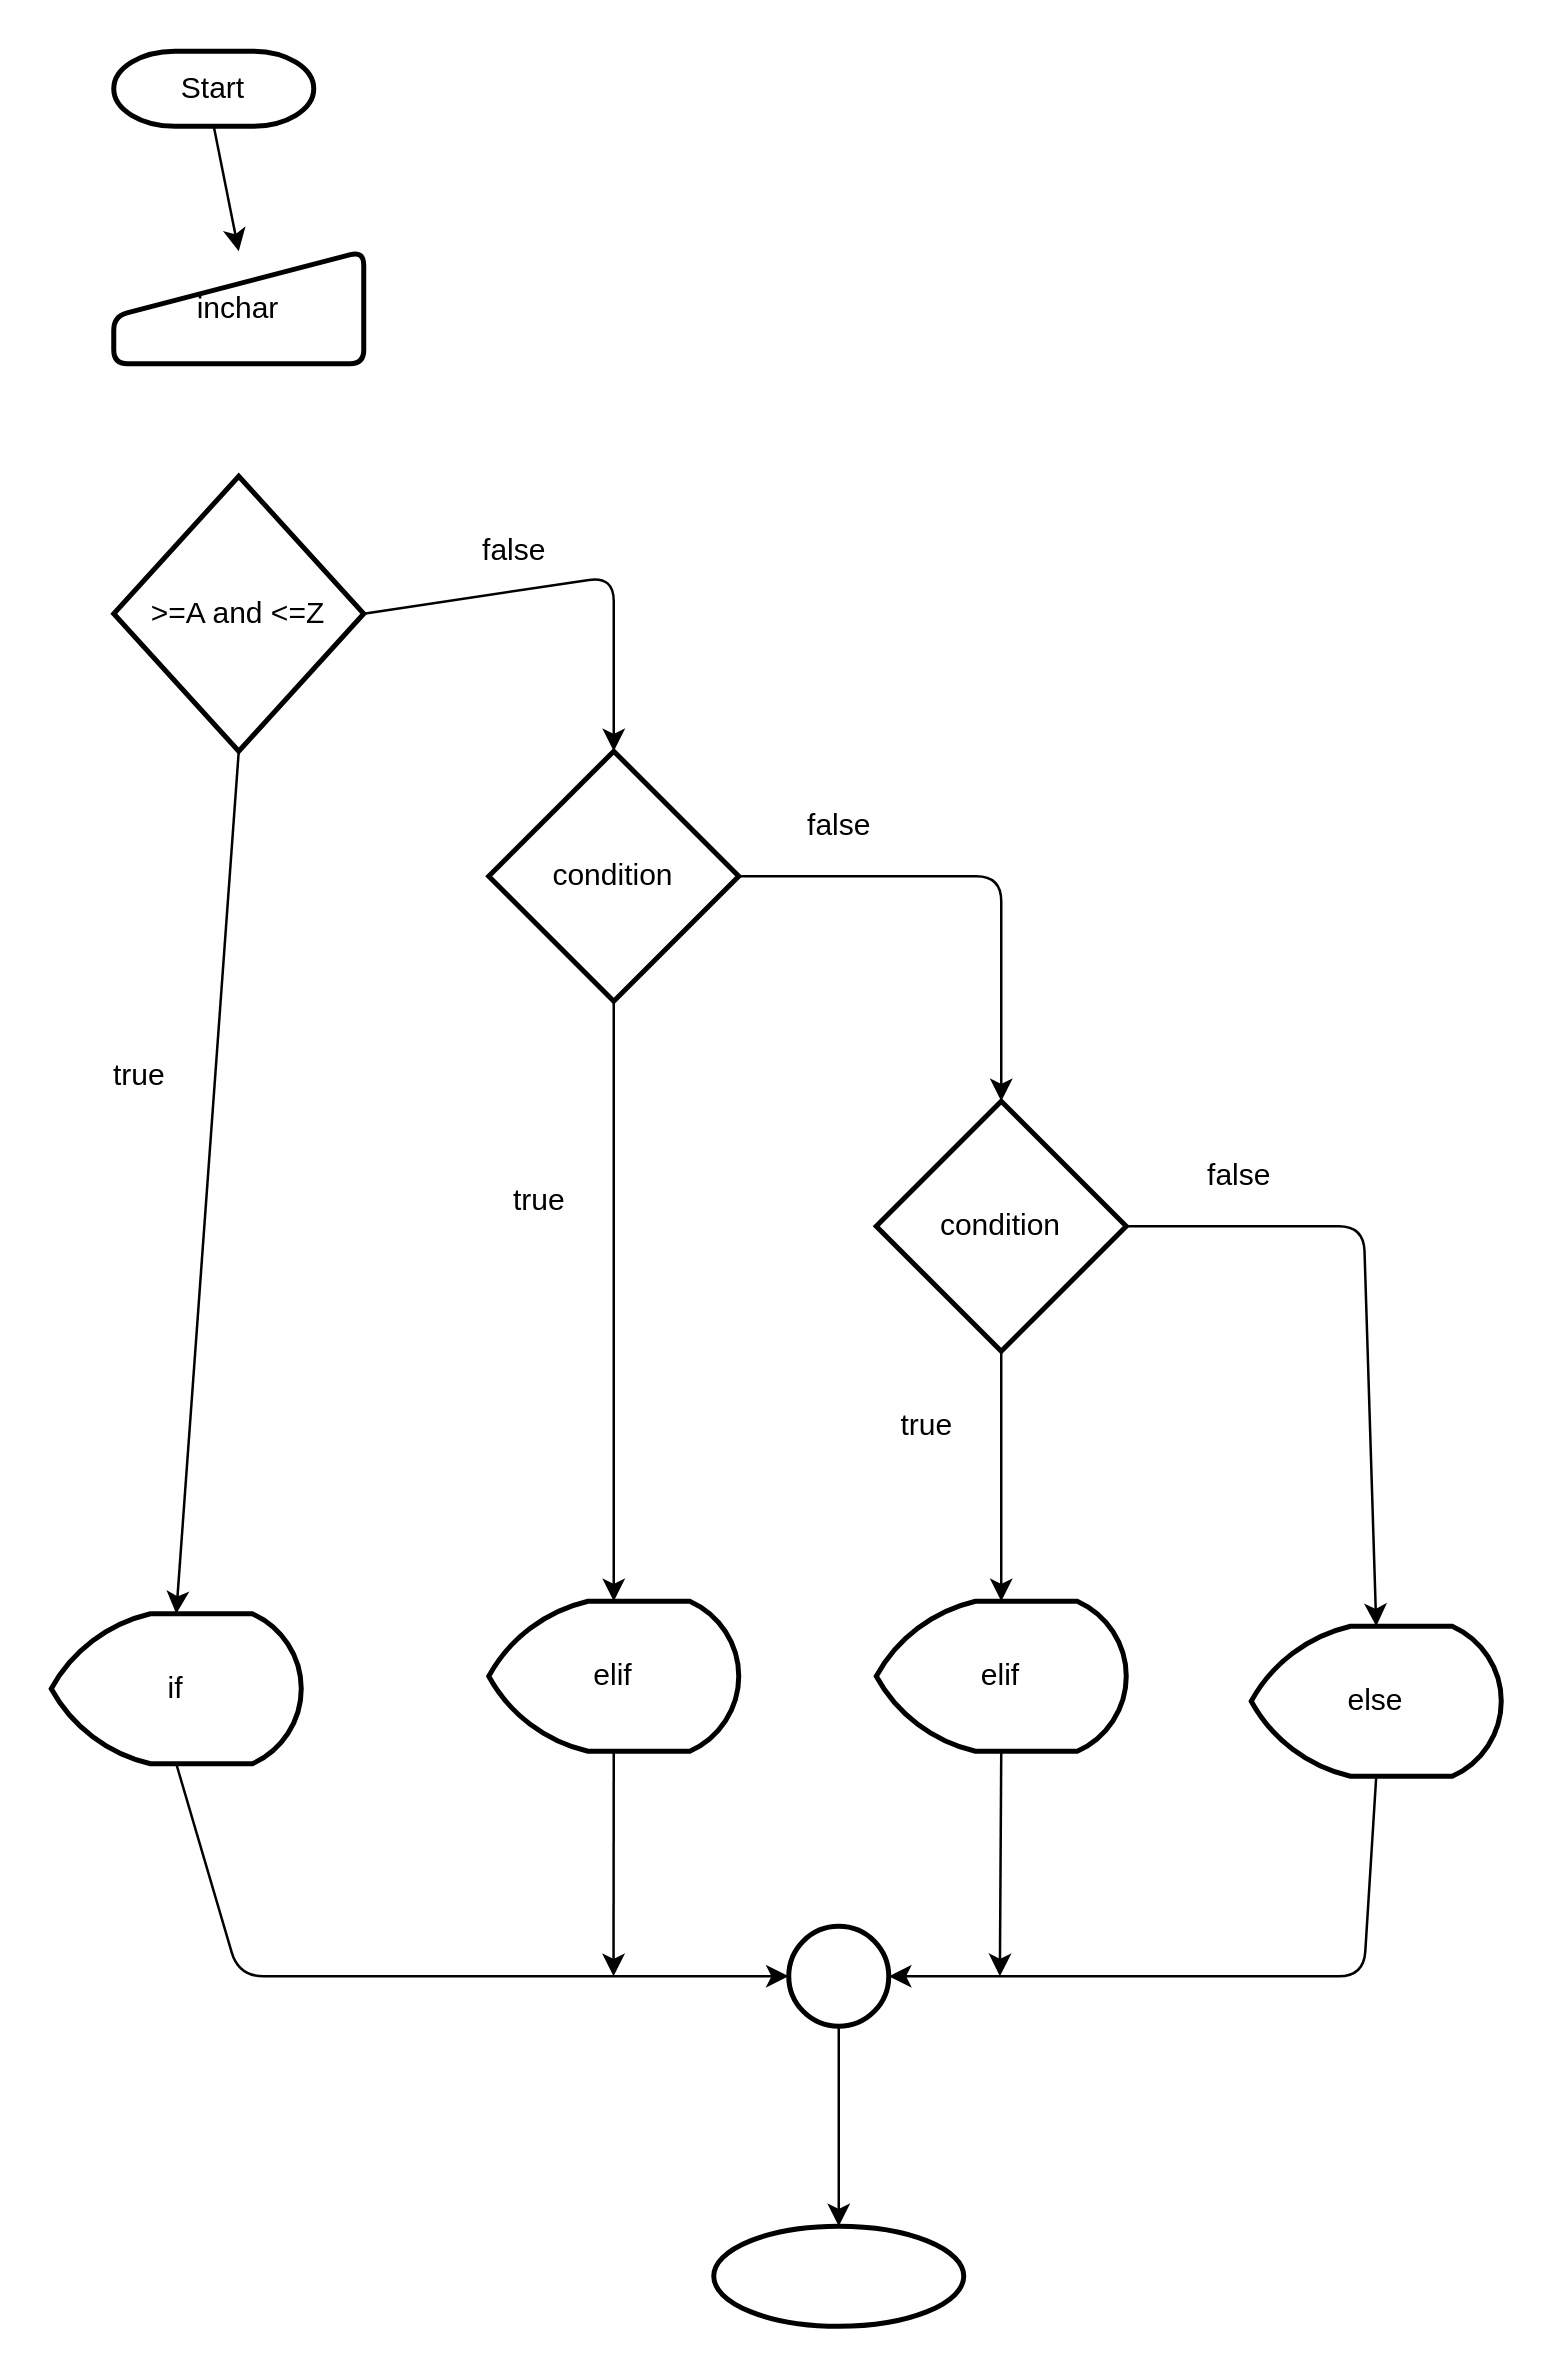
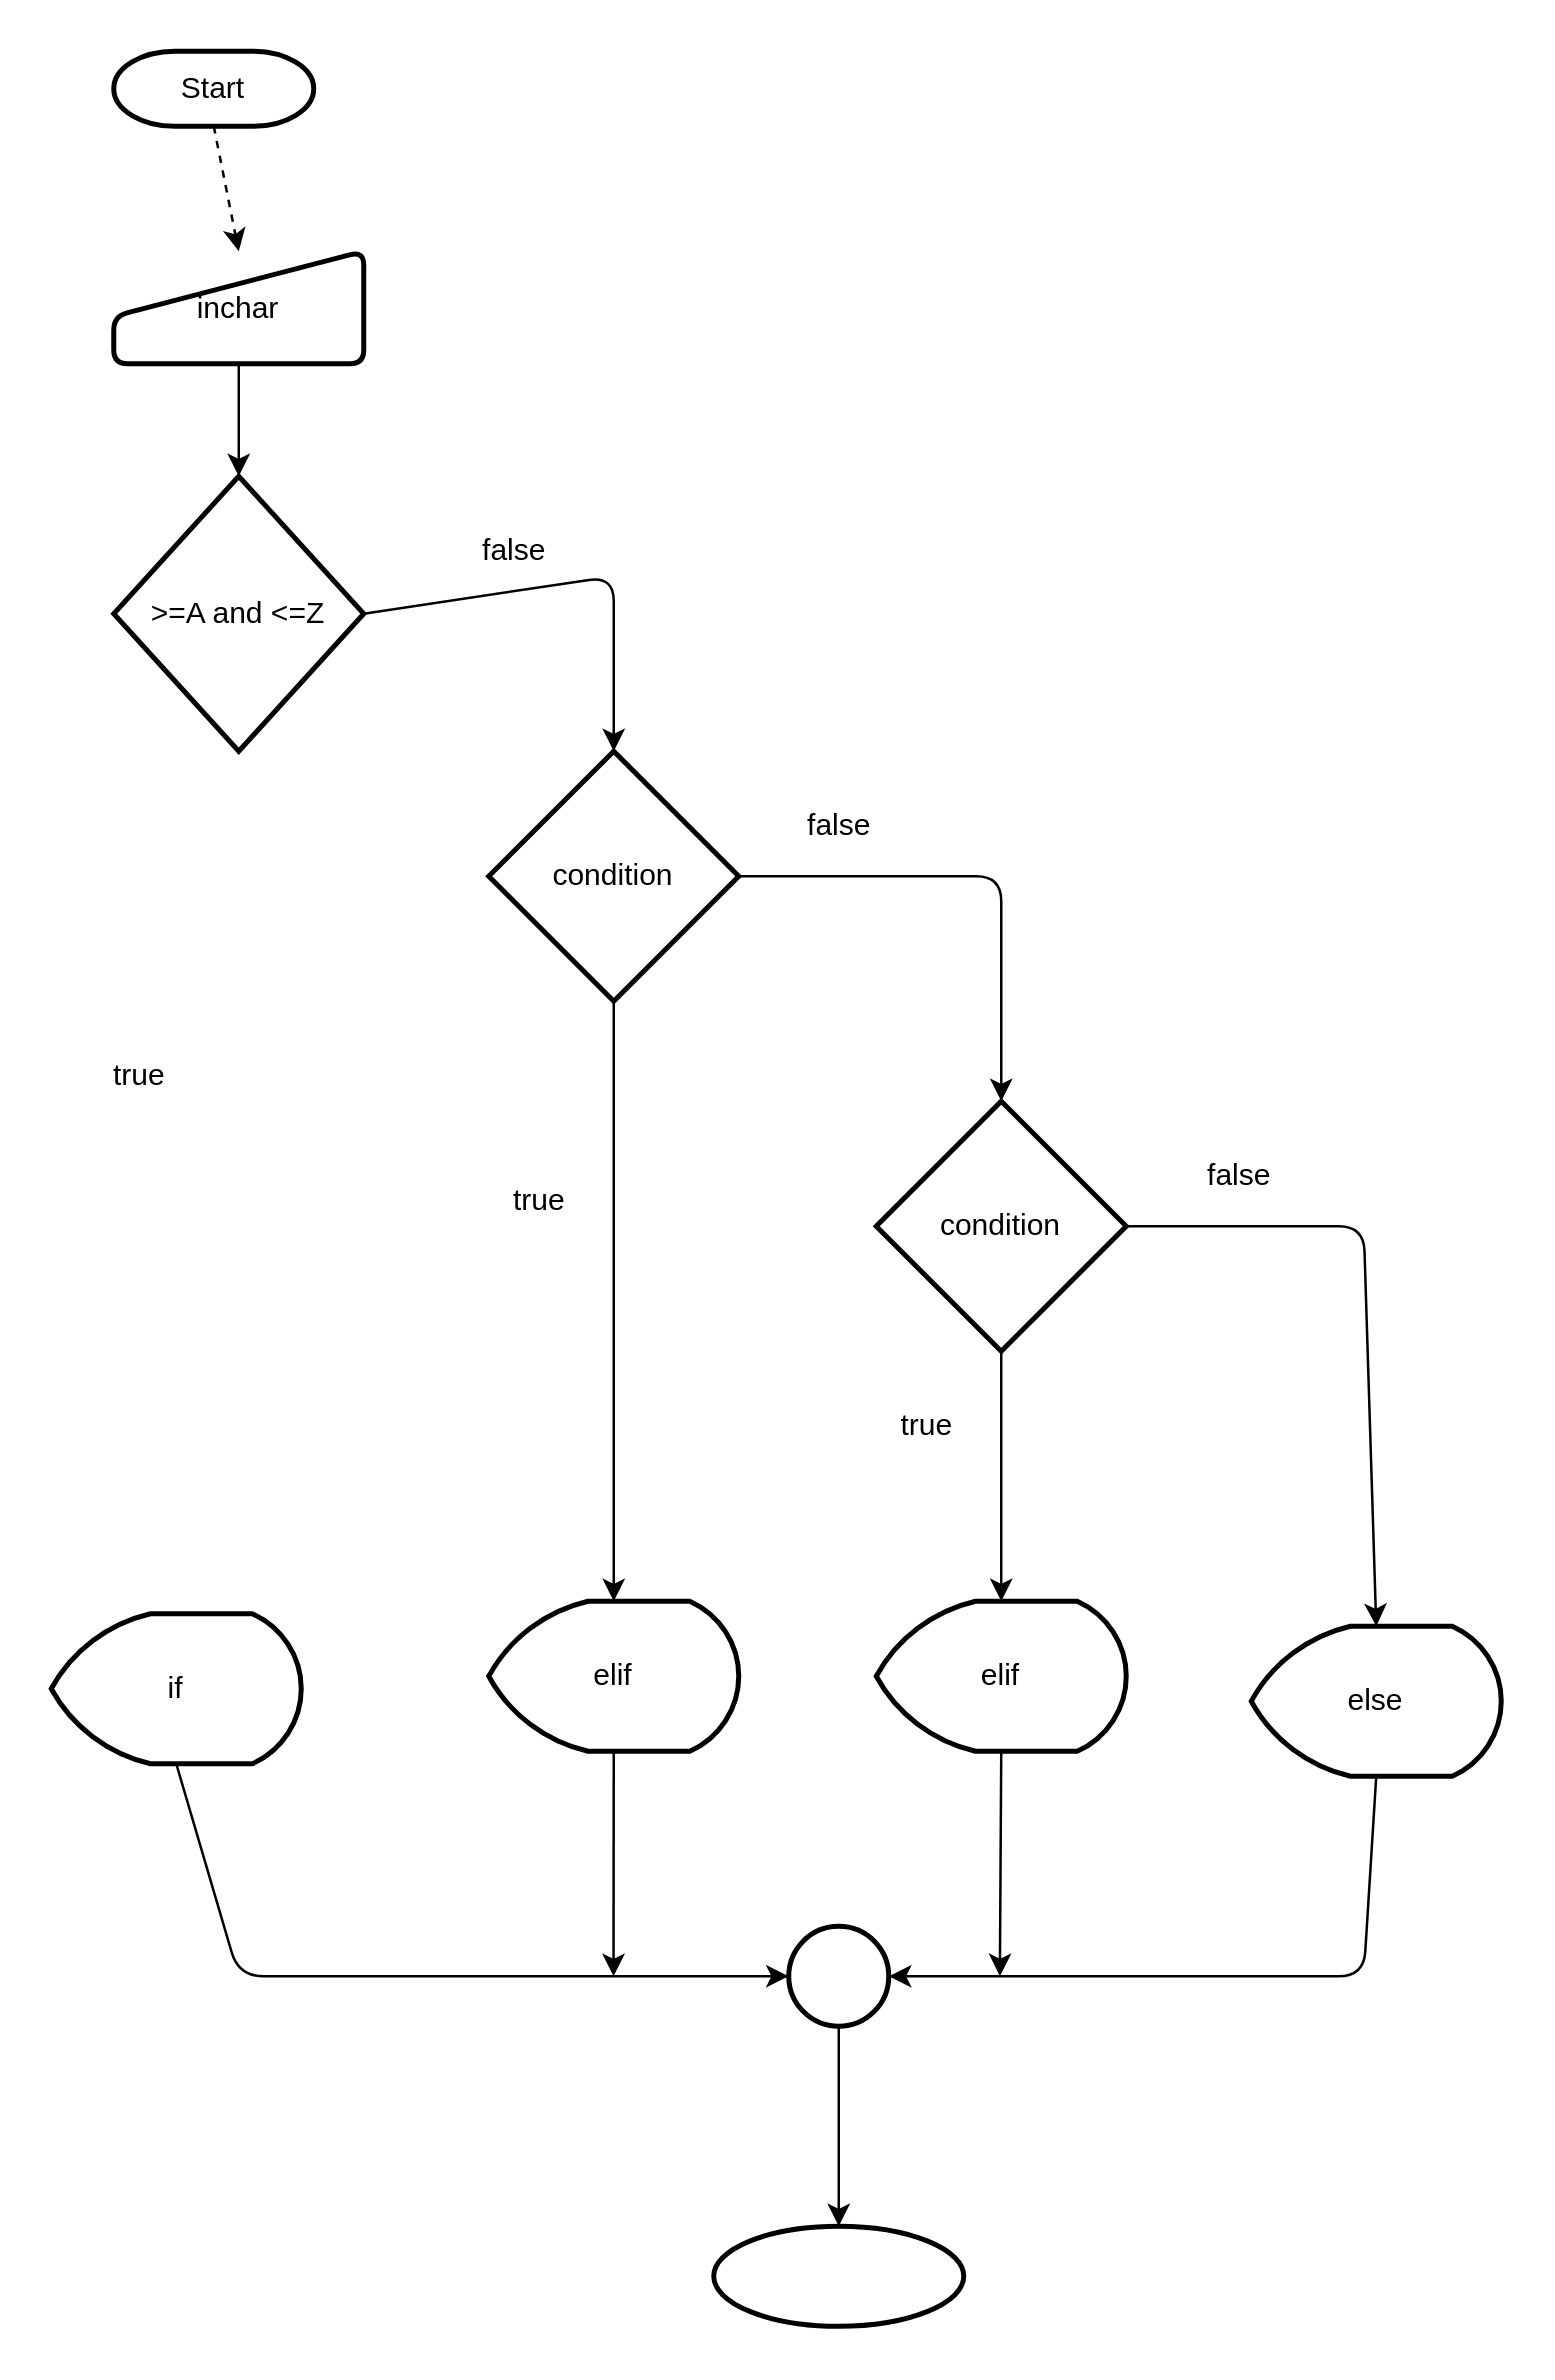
edge "Start" -> "inchar": style solid -> dashed
edge "inchar" -> ">=A and <=Z": added
edge ">=A and <=Z" -> "if": removed
